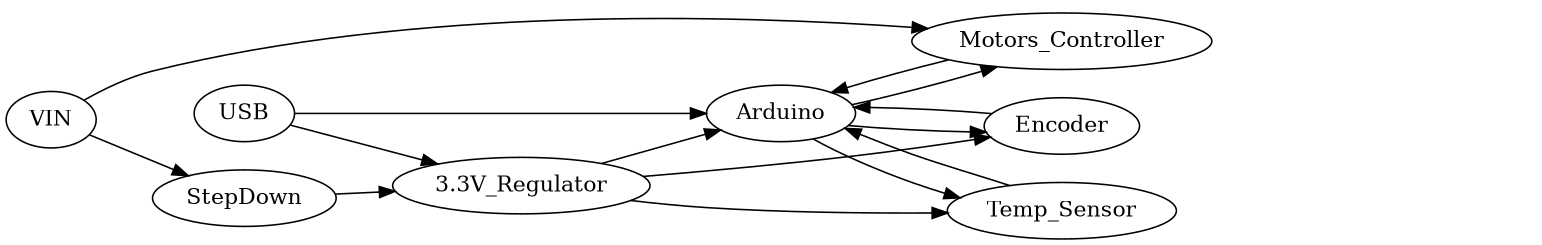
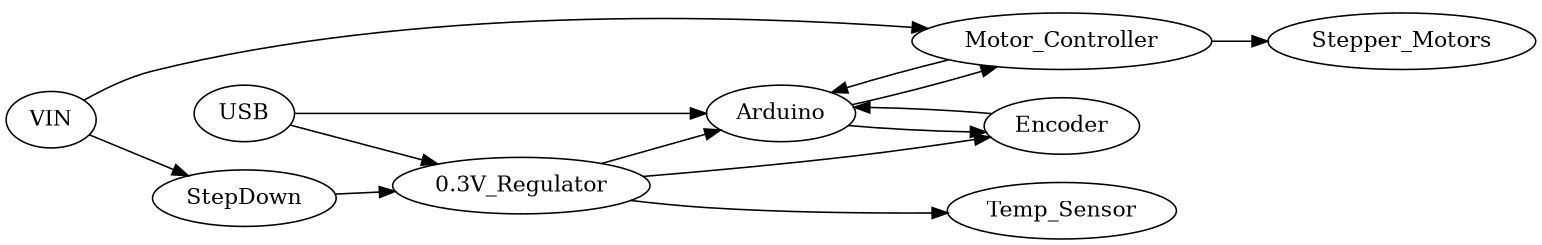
node "Motors_Controller": label "Motors_Controller" -> "Motor_Controller"
node "Stepper_Motors": added
edge "Temp_Sensor" -> "Arduino": removed
edge "Arduino" -> "Temp_Sensor": removed
node "3.3V_Regulator": label "3.3V_Regulator" -> "0.3V_Regulator"
